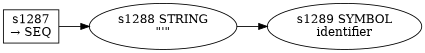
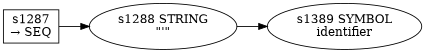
node "s1289 SYMBOL identifier": label "s1289 SYMBOL identifier" -> "s1389 SYMBOL identifier"
